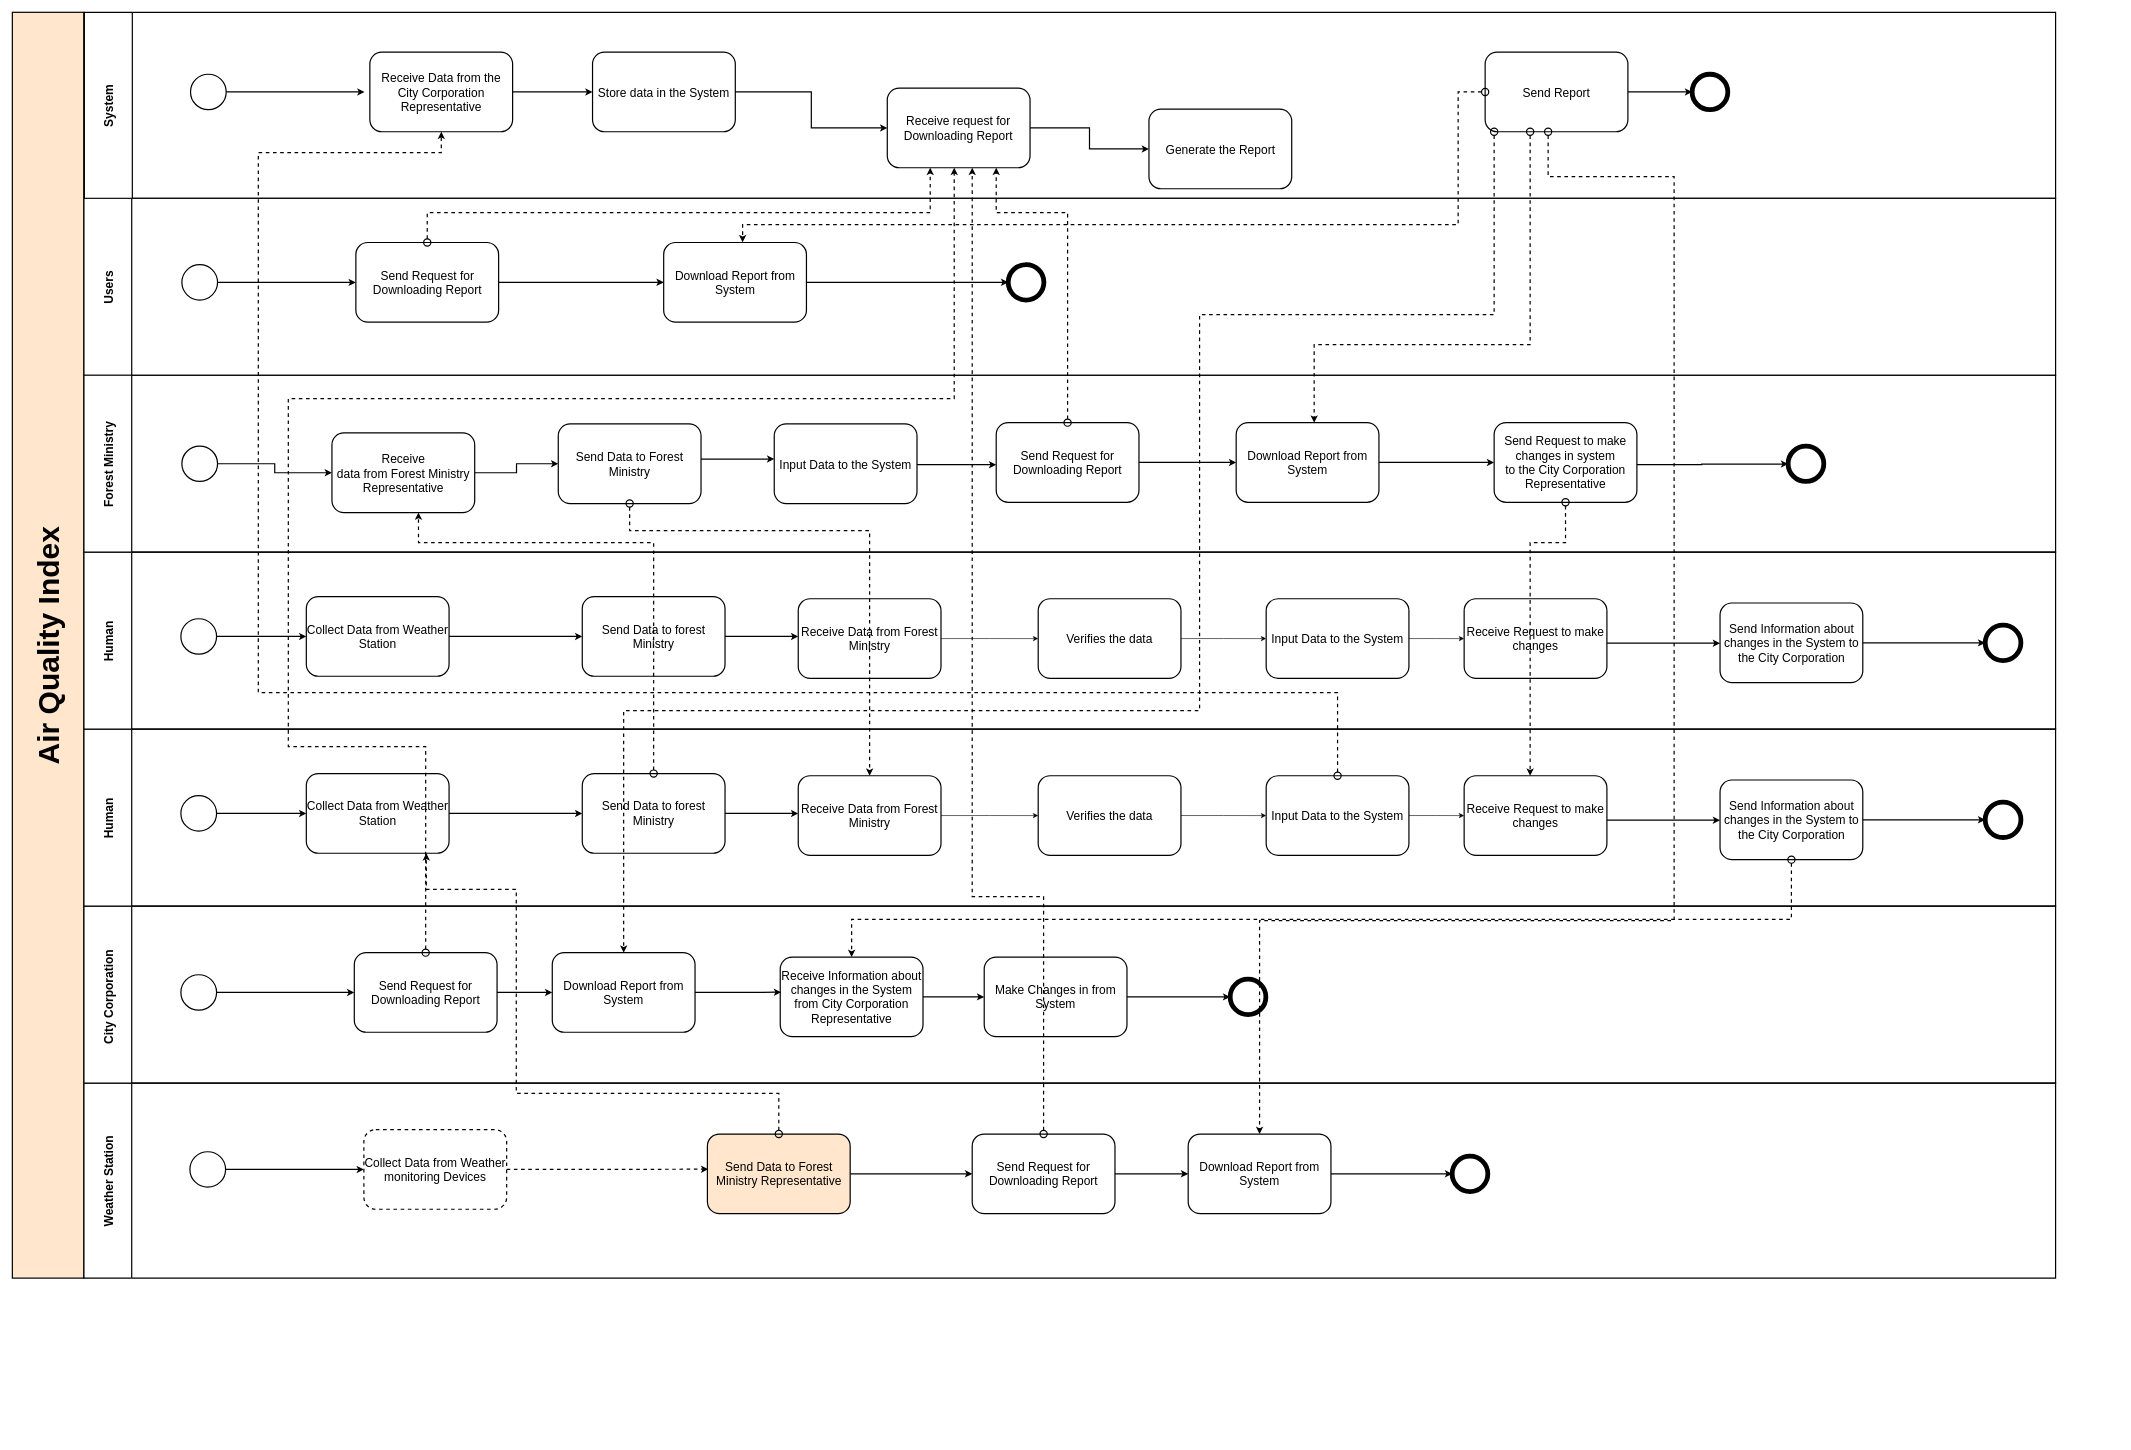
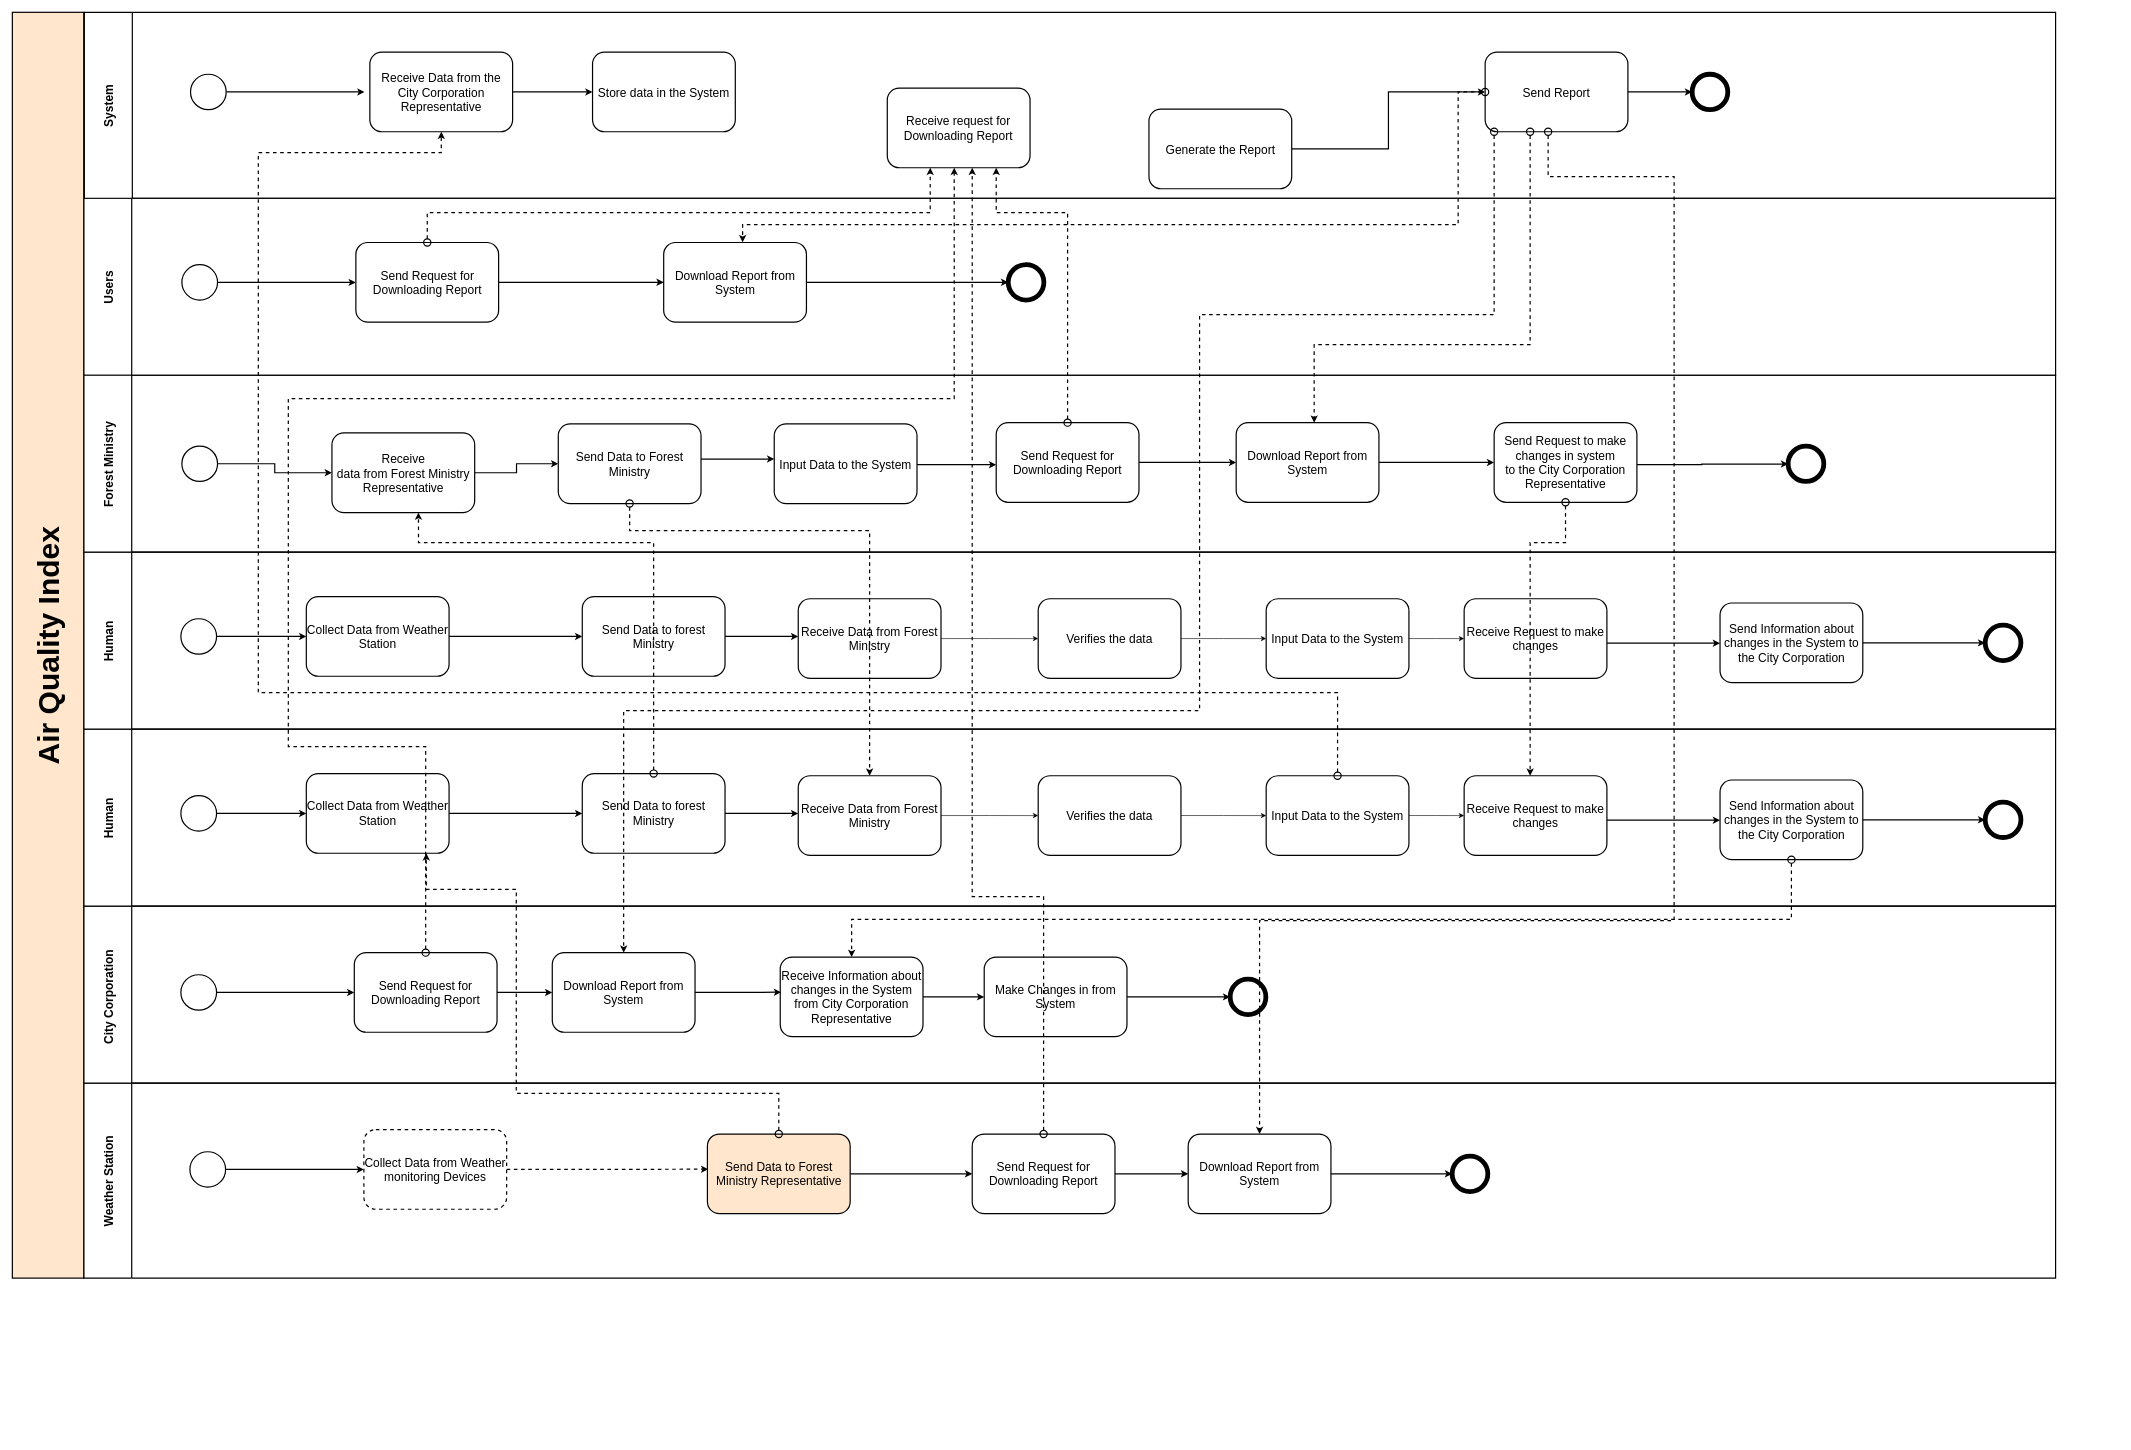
edge "Store data in the System" -> "Receive request for Downloading Report": removed
edge "Generate the Report" -> "Send Report": added
edge "Receive request for Downloading Report" -> "Generate the Report": removed
